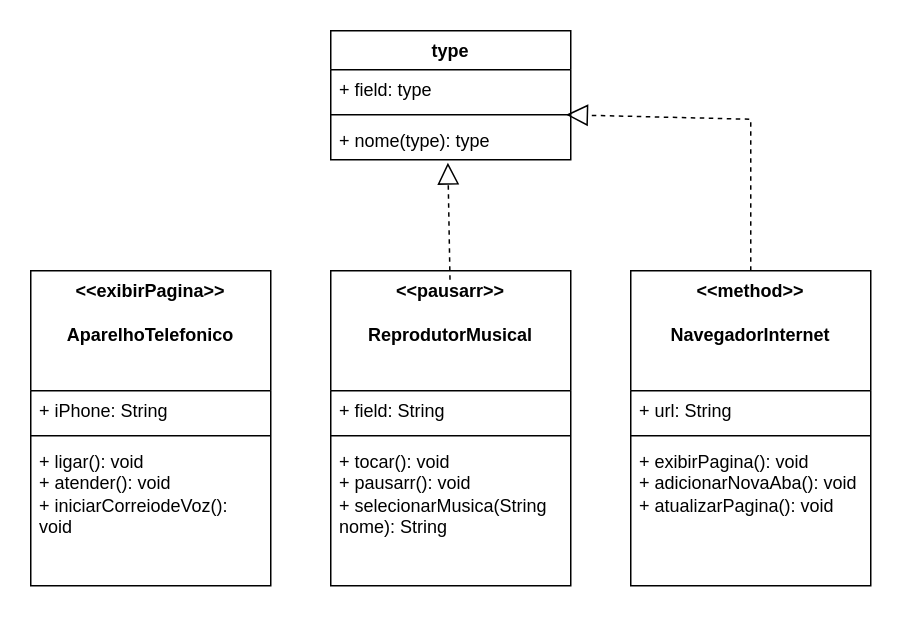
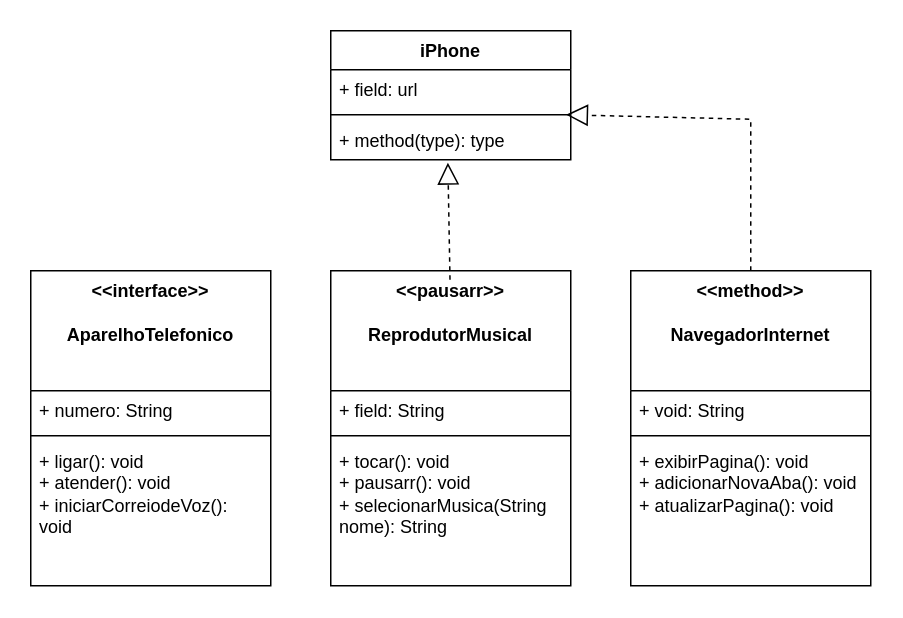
node "type": label "type" -> "iPhone"
node "+ field: type": label "+ field: type" -> "+ field: url"
node "+ nome(type): type": label "+ nome(type): type" -> "+ method(type): type"
node "<<exibirPagina>> AparelhoTelefonico": label "<<exibirPagina>> AparelhoTelefonico" -> "<<interface>> AparelhoTelefonico"
node "+ iPhone: String": label "+ iPhone: String" -> "+ numero: String"
node "+ url: String": label "+ url: String" -> "+ void: String"
